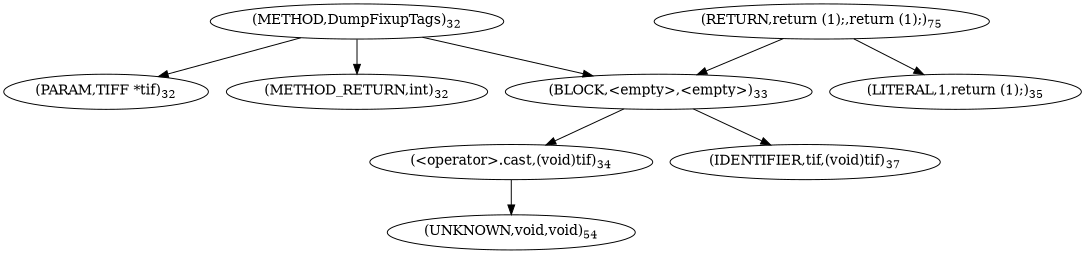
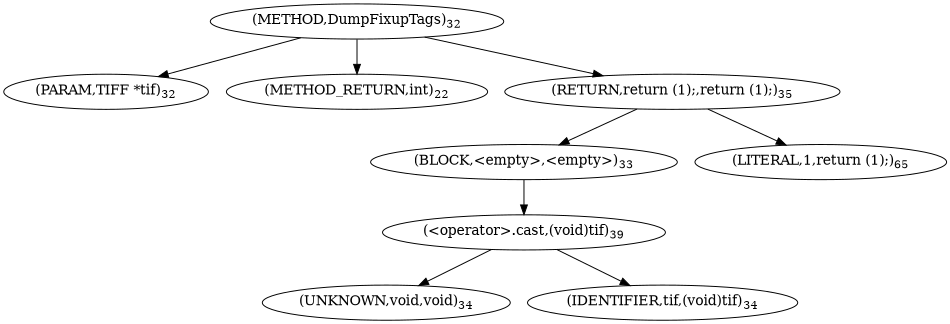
node "(RETURN,return (1);,return (1);)": text "75" -> "35"
edge "(METHOD,DumpFixupTags)" -> "(BLOCK,<empty>,<empty>)": now "(METHOD,DumpFixupTags)" -> "(RETURN,return (1);,return (1);)"
node "(METHOD_RETURN,int)": text "32" -> "22"
node "(LITERAL,1,return (1);)": text "35" -> "65"
edge "(BLOCK,<empty>,<empty>)" -> "(IDENTIFIER,tif,(void)tif)": now "(<operator>.cast,(void)tif)" -> "(IDENTIFIER,tif,(void)tif)"
node "(<operator>.cast,(void)tif)": text "34" -> "39"
node "(IDENTIFIER,tif,(void)tif)": text "37" -> "34"
node "(UNKNOWN,void,void)": text "54" -> "34"
